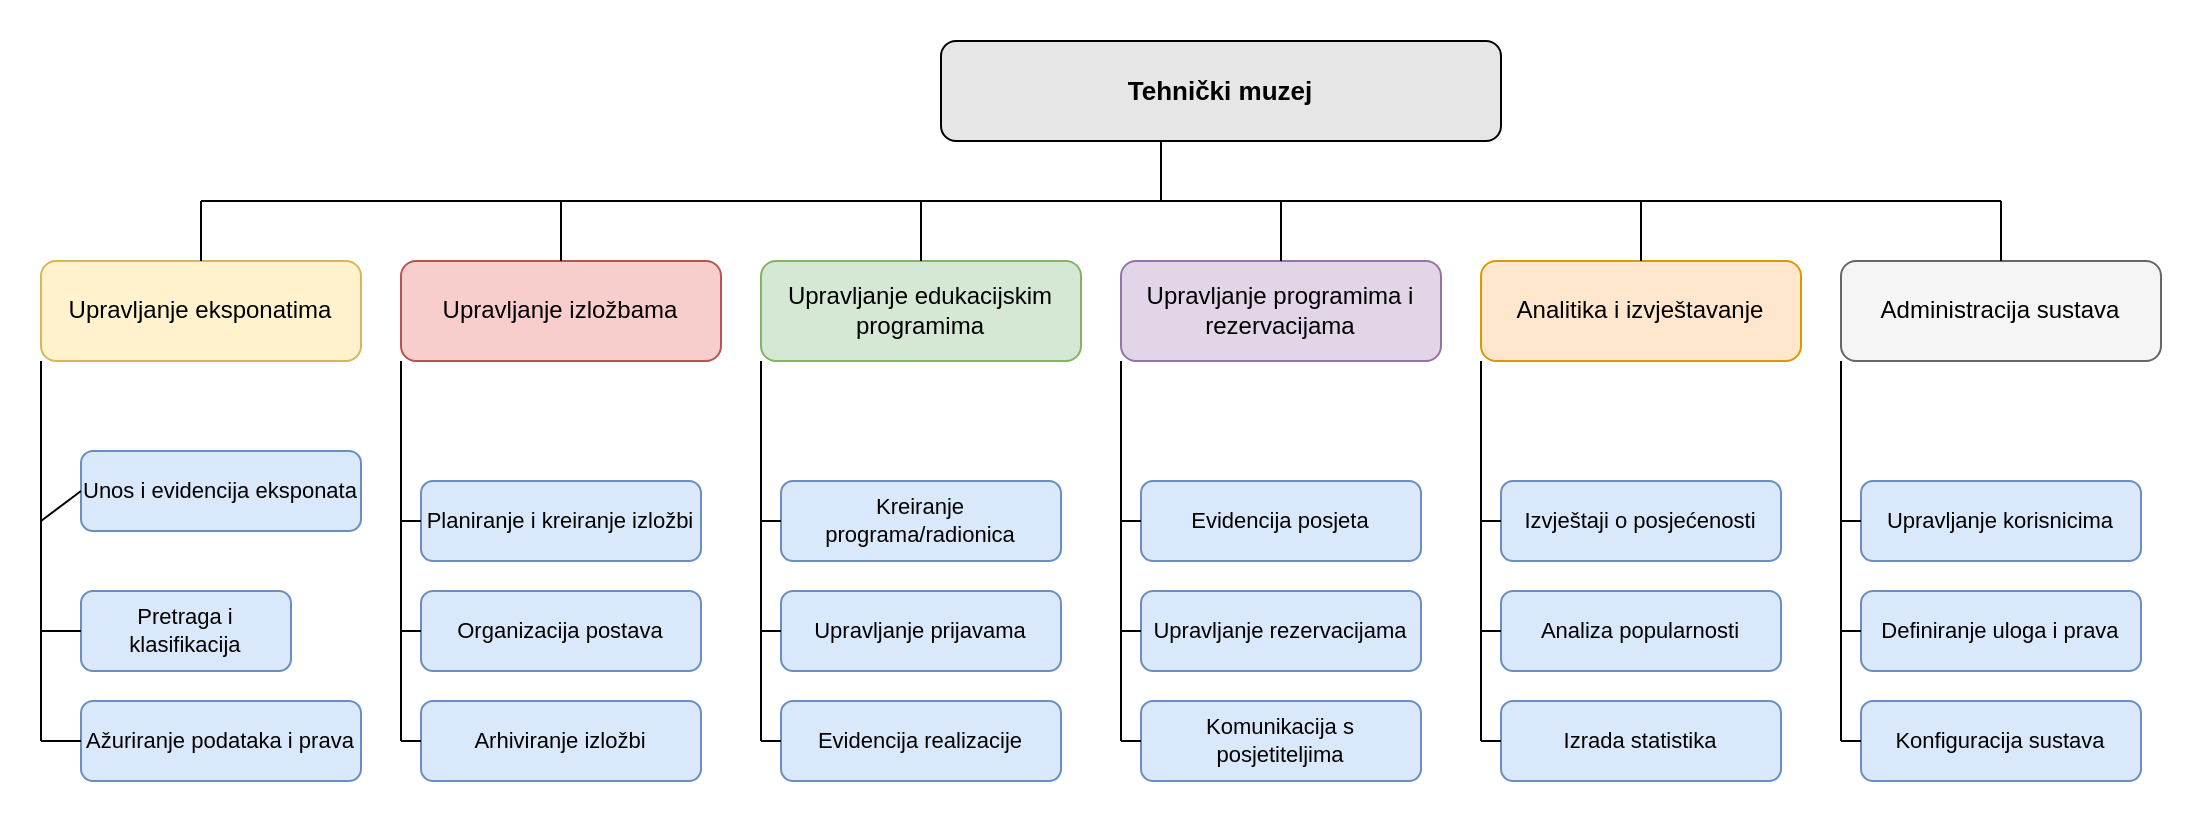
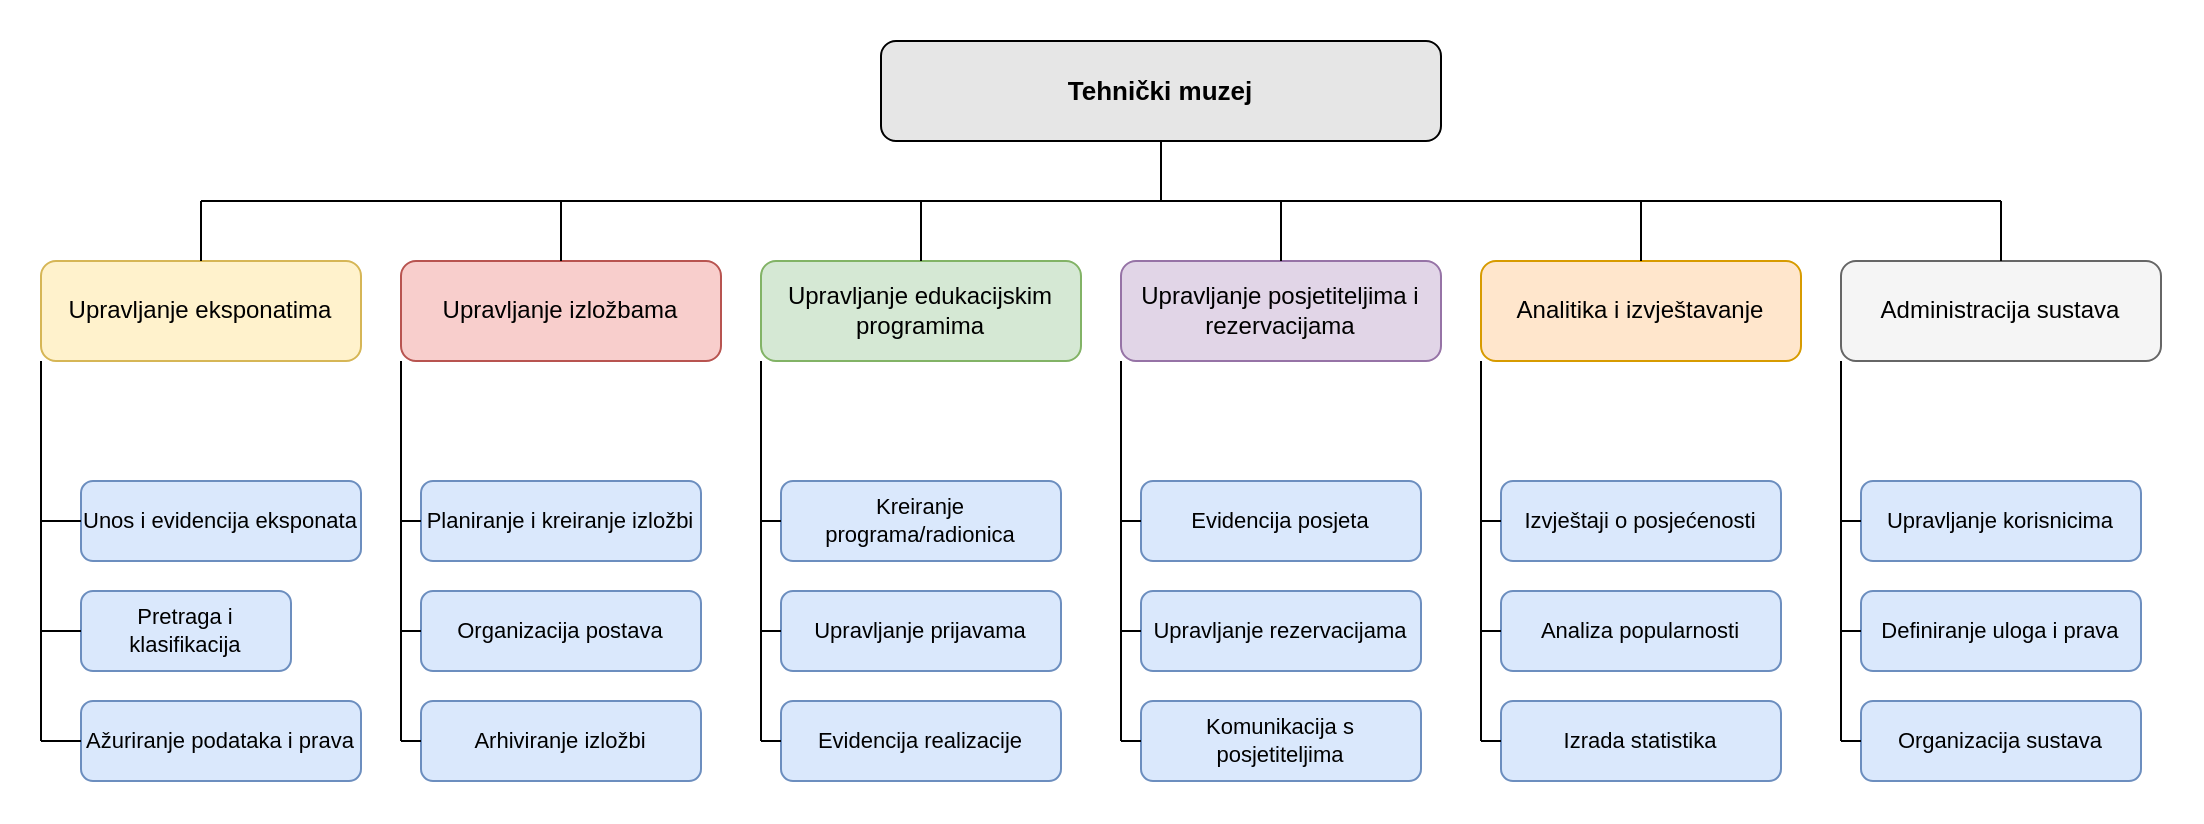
node "Tehnički muzej": moved (1221, 91) -> (1161, 91)
node "Upravljanje programima i rezervacijama": label "Upravljanje programima i rezervacijama" -> "Upravljanje posjetiteljima i rezervacijama"
node "Unos i evidencija eksponata": moved (221, 491) -> (221, 521)
node "Konfiguracija sustava": label "Konfiguracija sustava" -> "Organizacija sustava"
